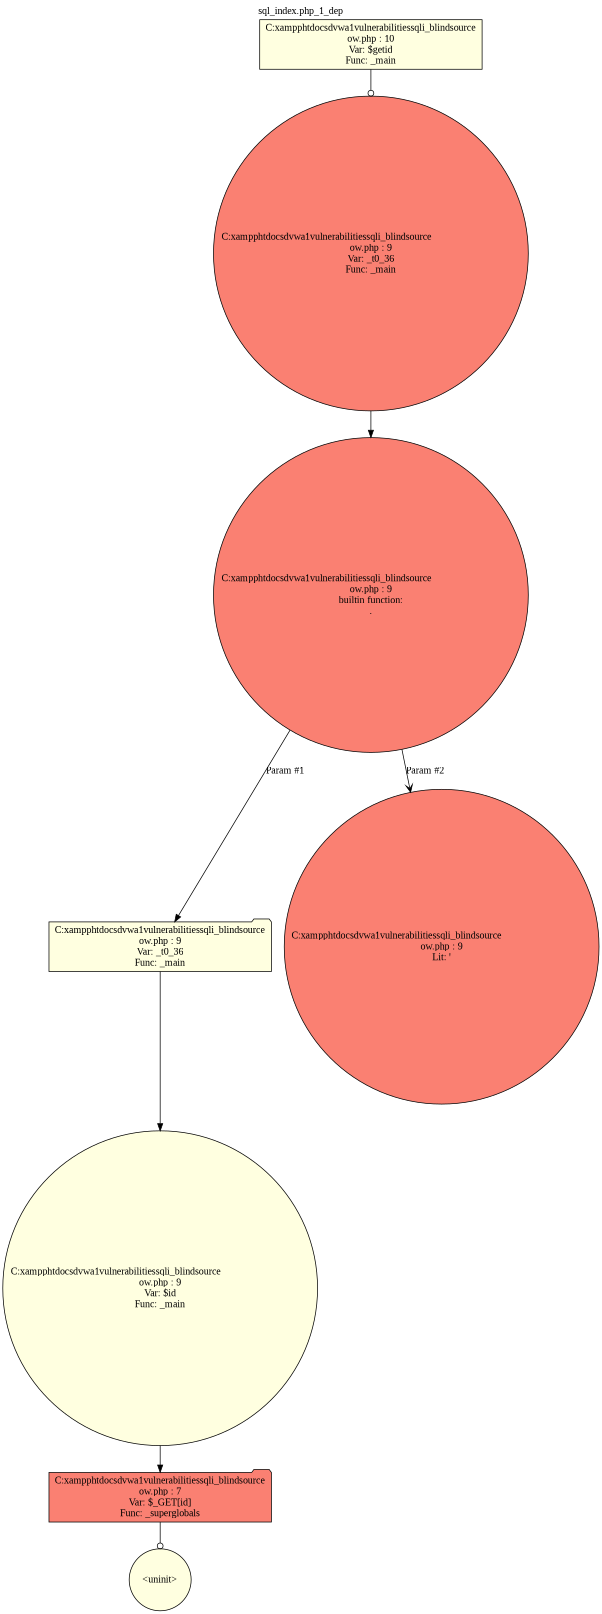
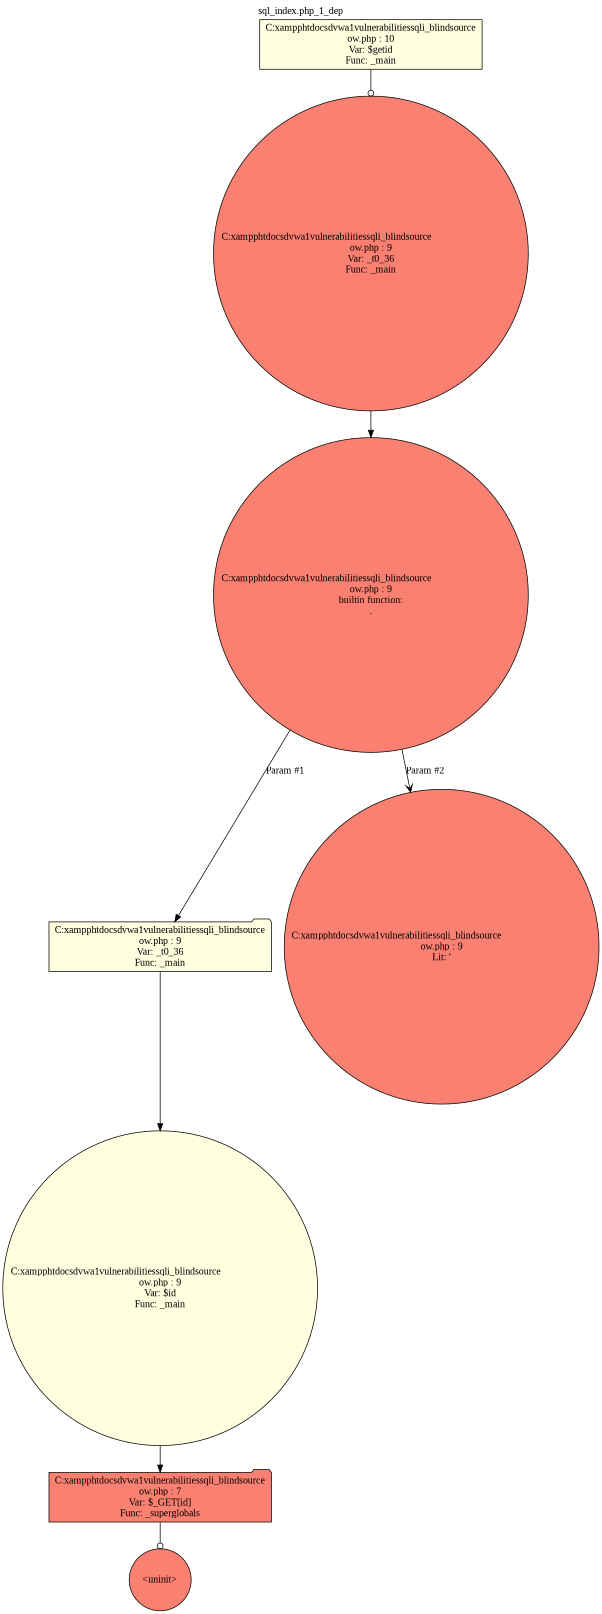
node "<uninit>": fillcolor lightyellow -> salmon
